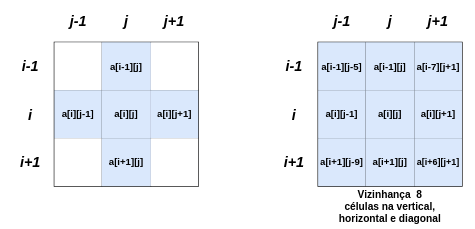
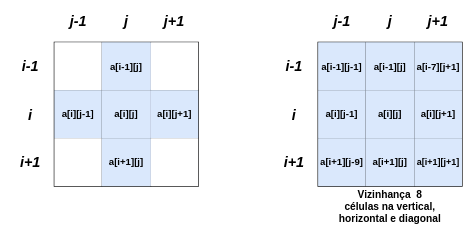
node "a[i-1][j-5]": label "a[i-1][j-5]" -> "a[i-1][j-1]"
node "a[i+6][j+1]": label "a[i+6][j+1]" -> "a[i+1][j+1]"
